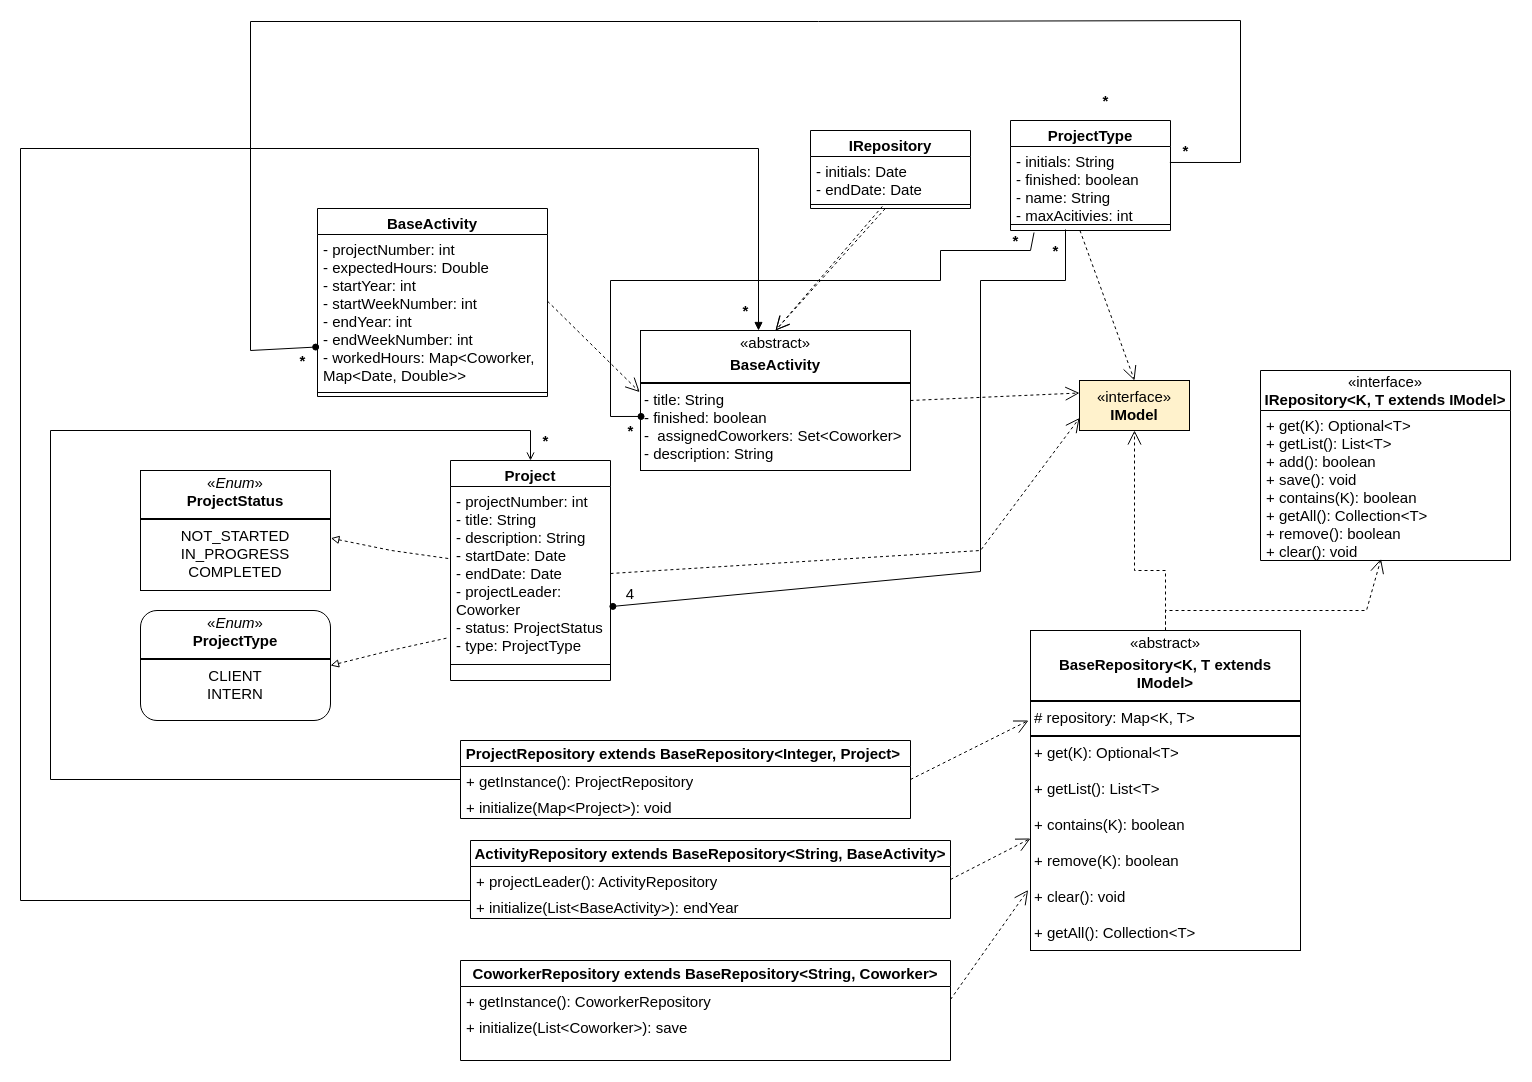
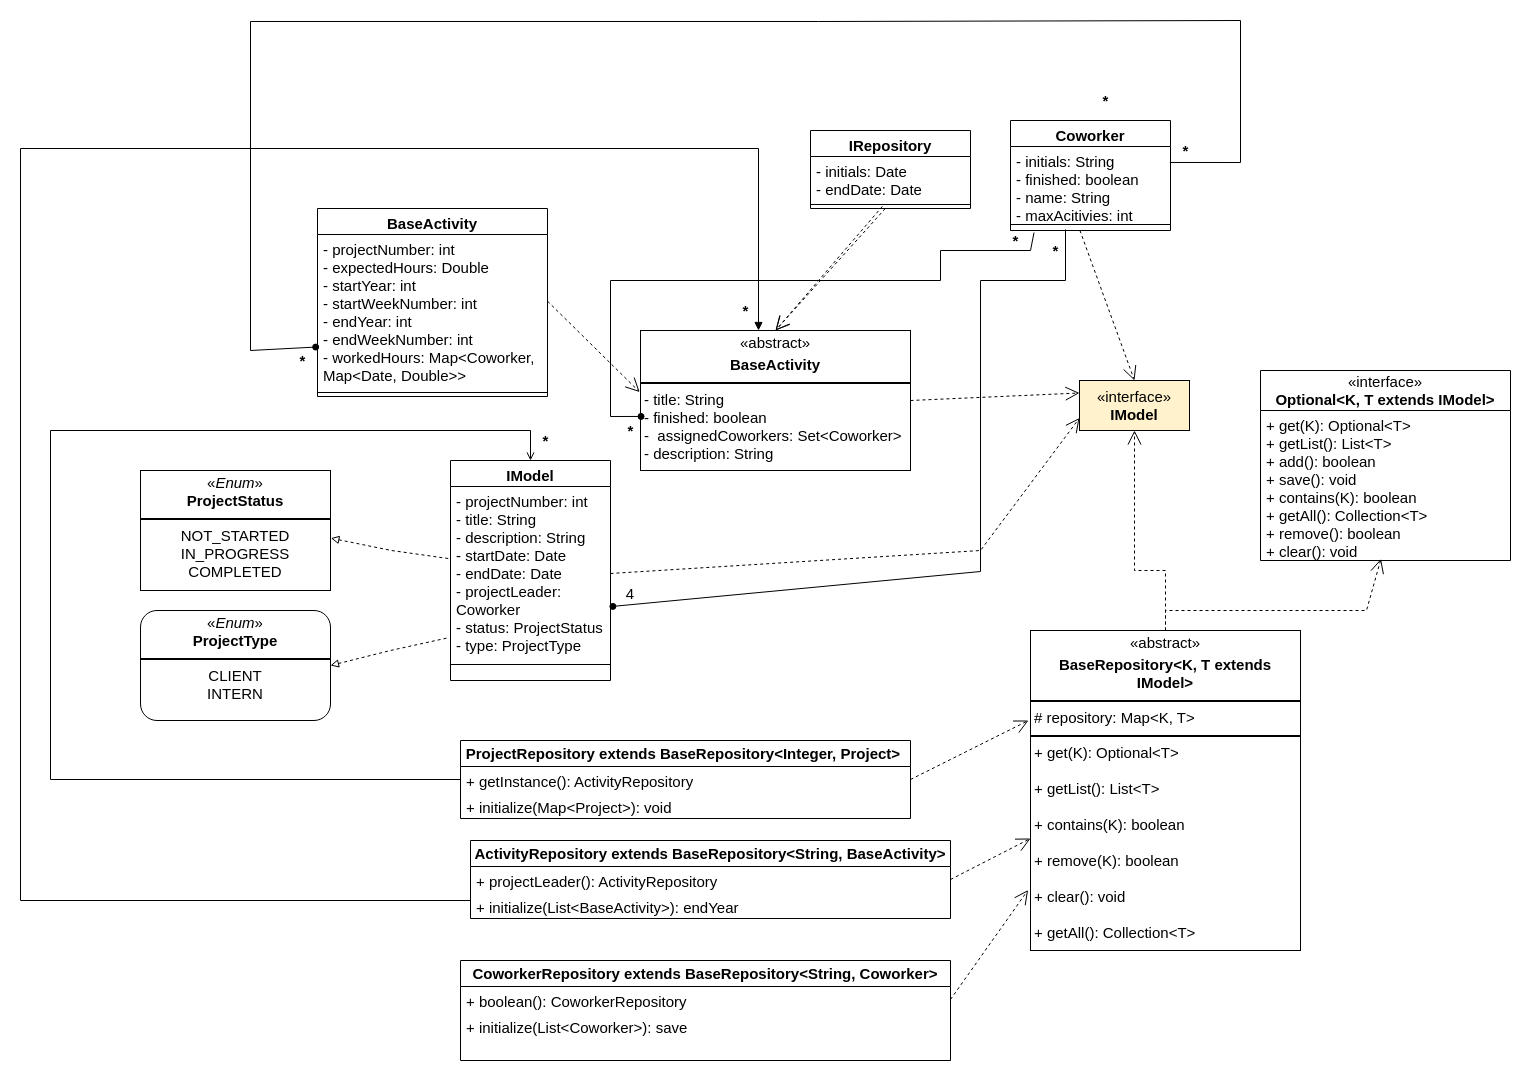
node "ProjectType": label "ProjectType" -> "Coworker"
node "«interface» IRepository<K, T extends IModel>": label "«interface» IRepository<K, T extends IModel>" -> "«interface» Optional<K, T extends IModel>"
node "Project": label "Project" -> "IModel"
node "+ getInstance(): ProjectRepository": label "+ getInstance(): ProjectRepository" -> "+ getInstance(): ActivityRepository"
node "+ getInstance(): CoworkerRepository": label "+ getInstance(): CoworkerRepository" -> "+ boolean(): CoworkerRepository"
